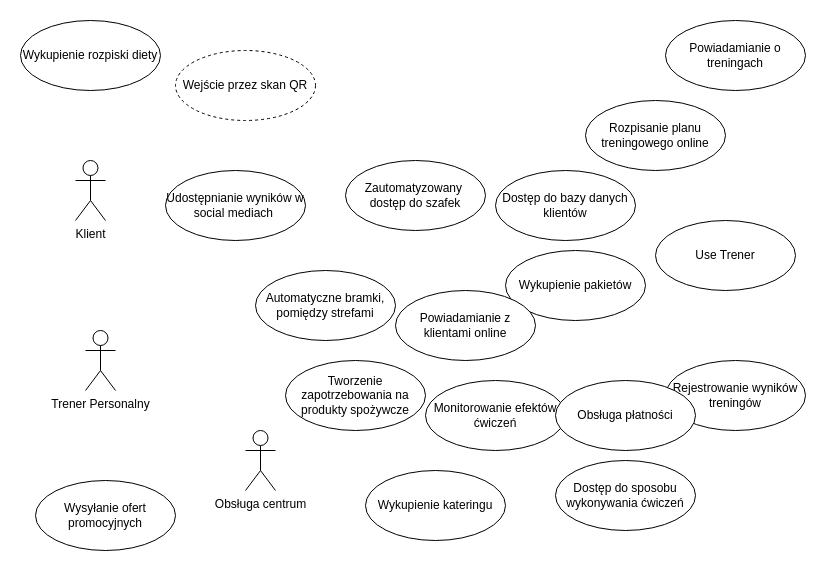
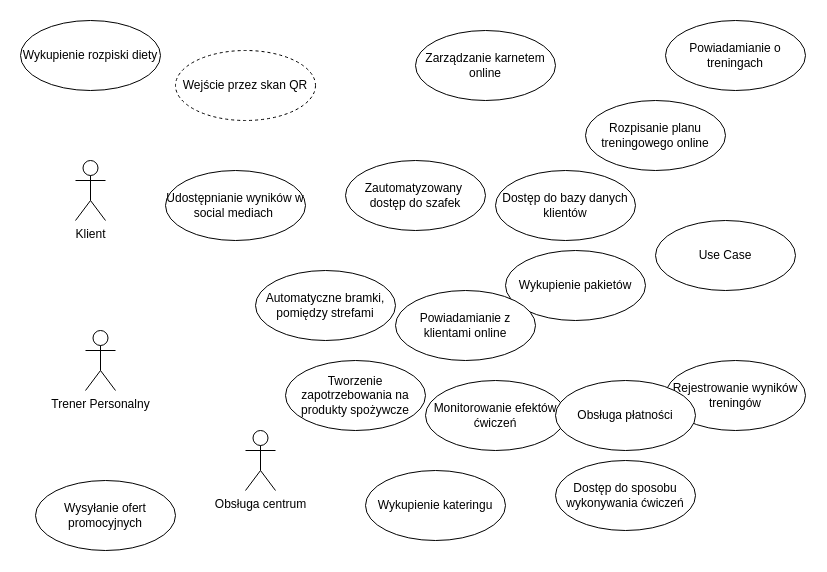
node "Zarządzanie karnetem online": added
node "Use Trener": label "Use Trener" -> "Use Case"
